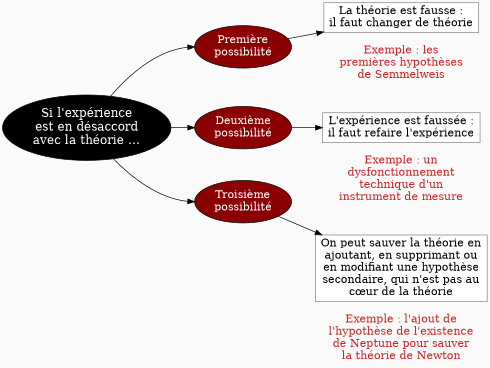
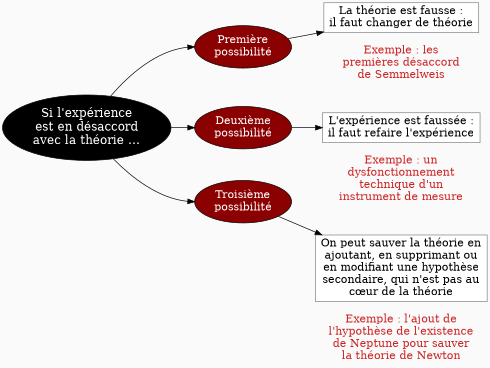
node "Exemple : les premières hypothèses de Semmelweis": label "Exemple : les premières hypothèses de Semmelweis" -> "Exemple : les premières désaccord de Semmelweis"
